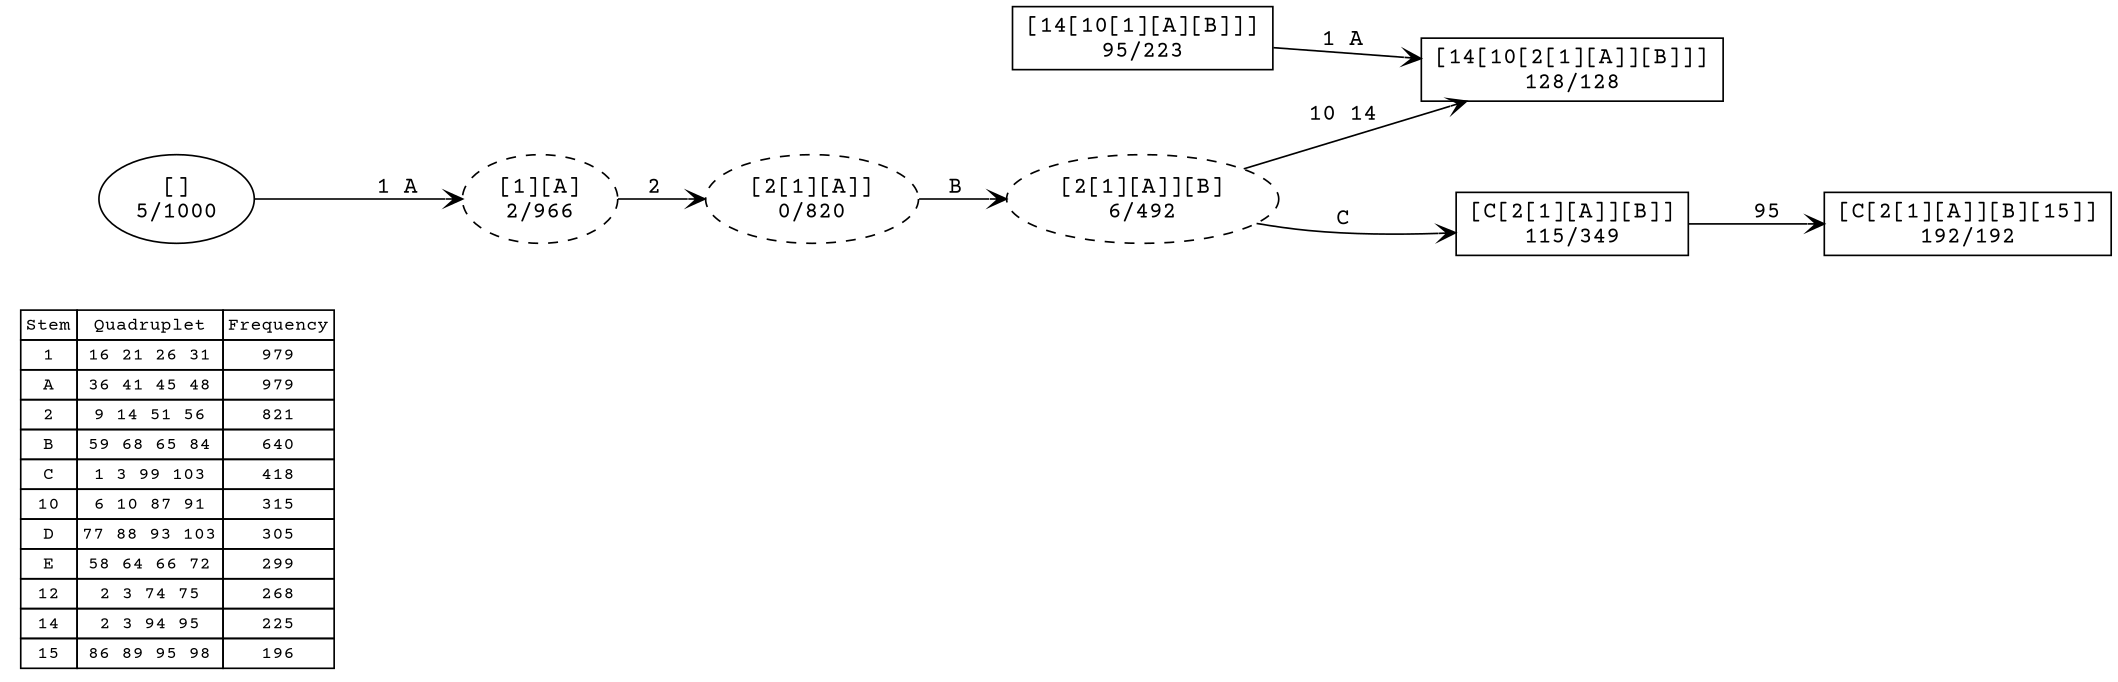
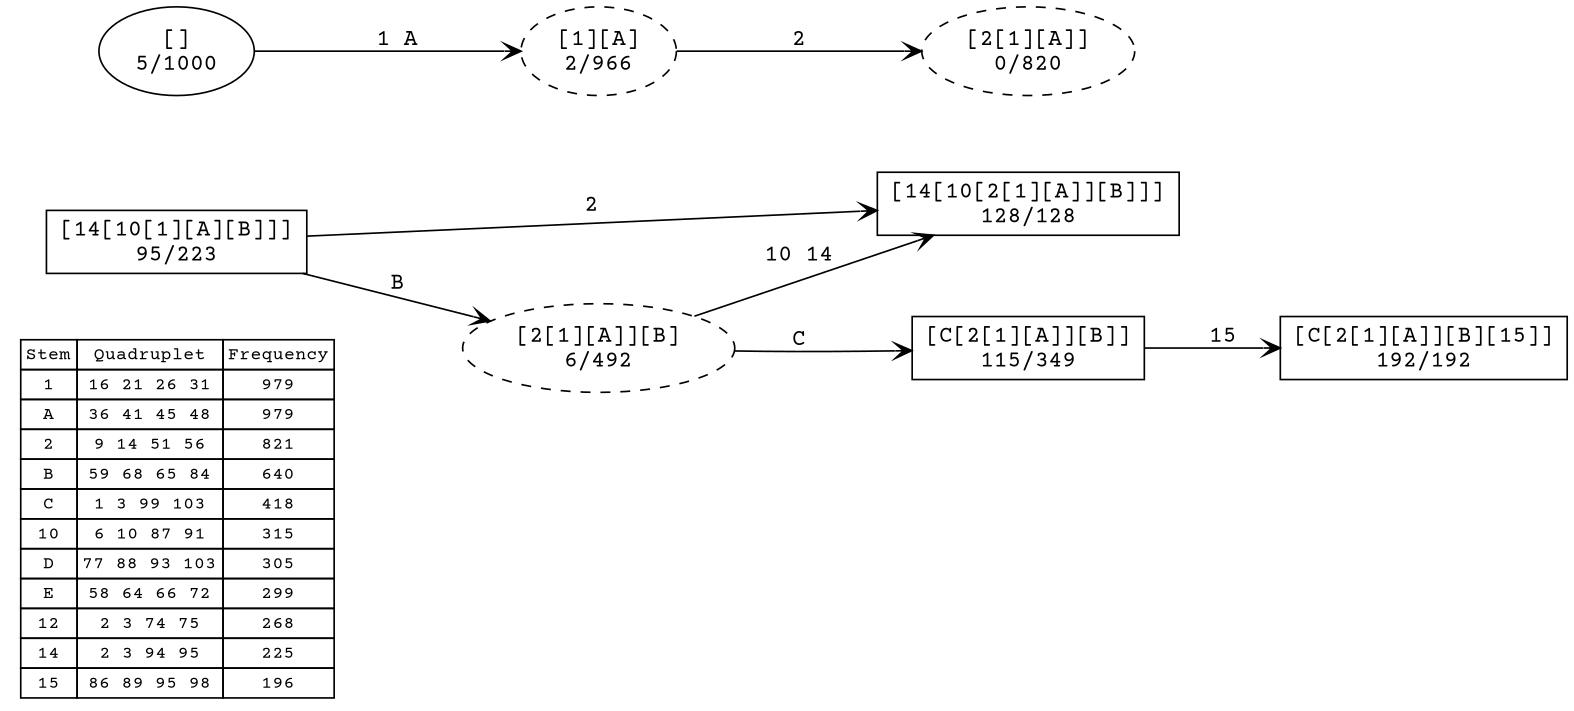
edge "[14[10[1][A][B]]] 95/223" -> "[14[10[2[1][A]][B]]] 128/128": label "1 A " -> "2 "
edge "[2[1][A]] 0/820" -> "[2[1][A]][B] 6/492": now "[14[10[1][A][B]]] 95/223" -> "[2[1][A]][B] 6/492"
edge "[C[2[1][A]][B]] 115/349" -> "[C[2[1][A]][B][15]] 192/192": label "95 " -> "15 "
